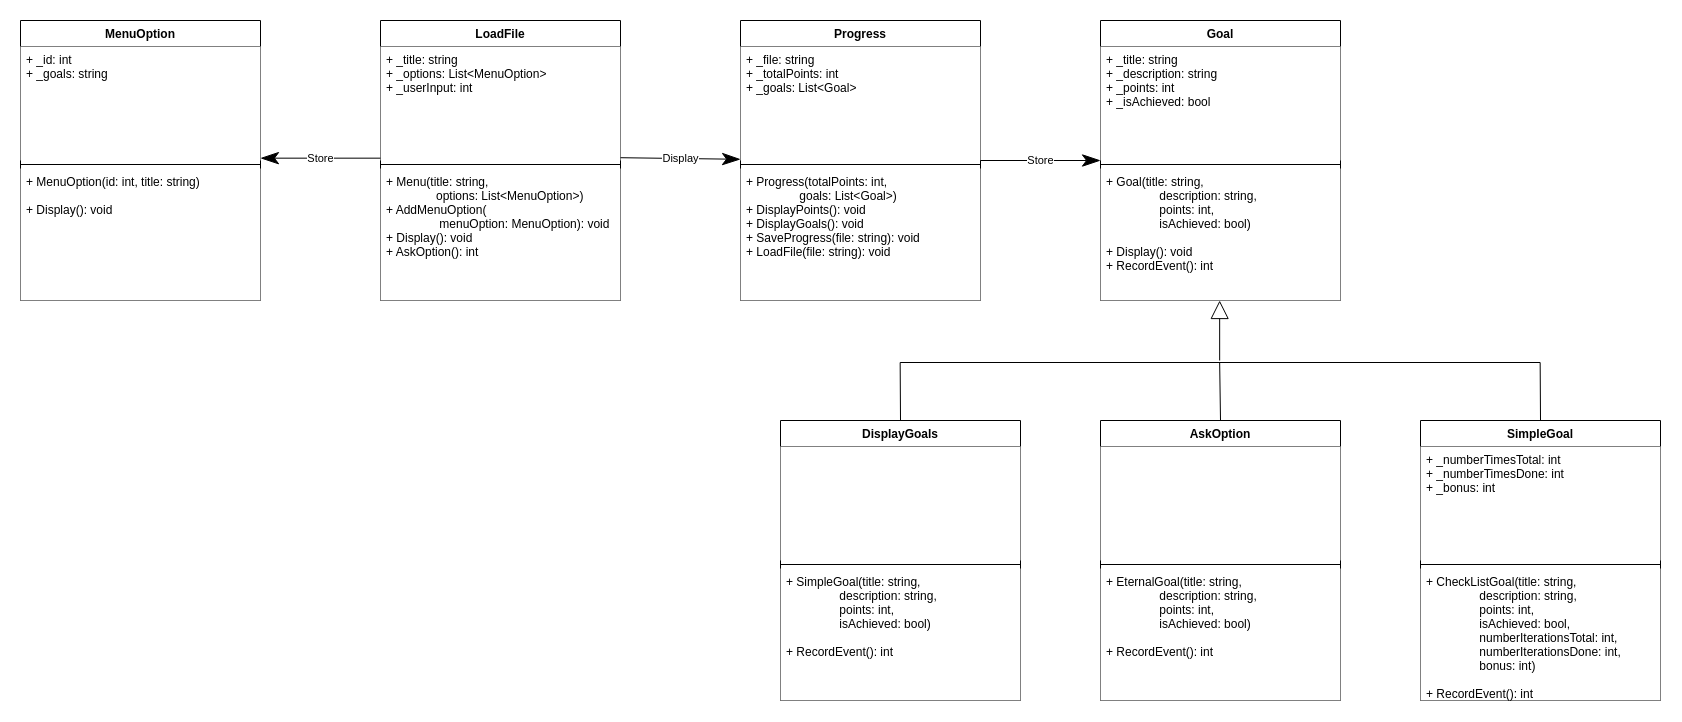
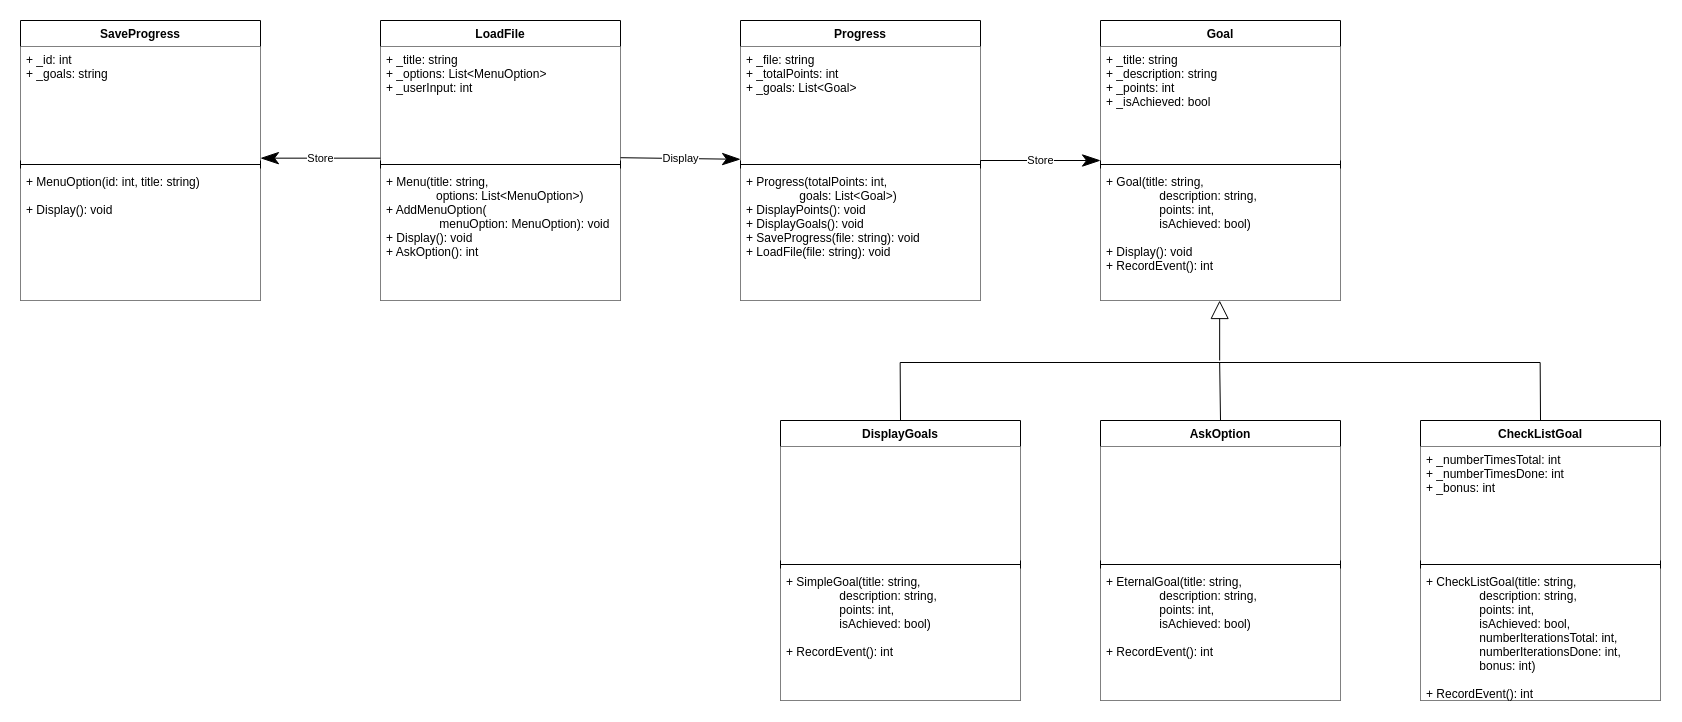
node "MenuOption": label "MenuOption" -> "SaveProgress"
node "SimpleGoal": label "SimpleGoal" -> "CheckListGoal"
